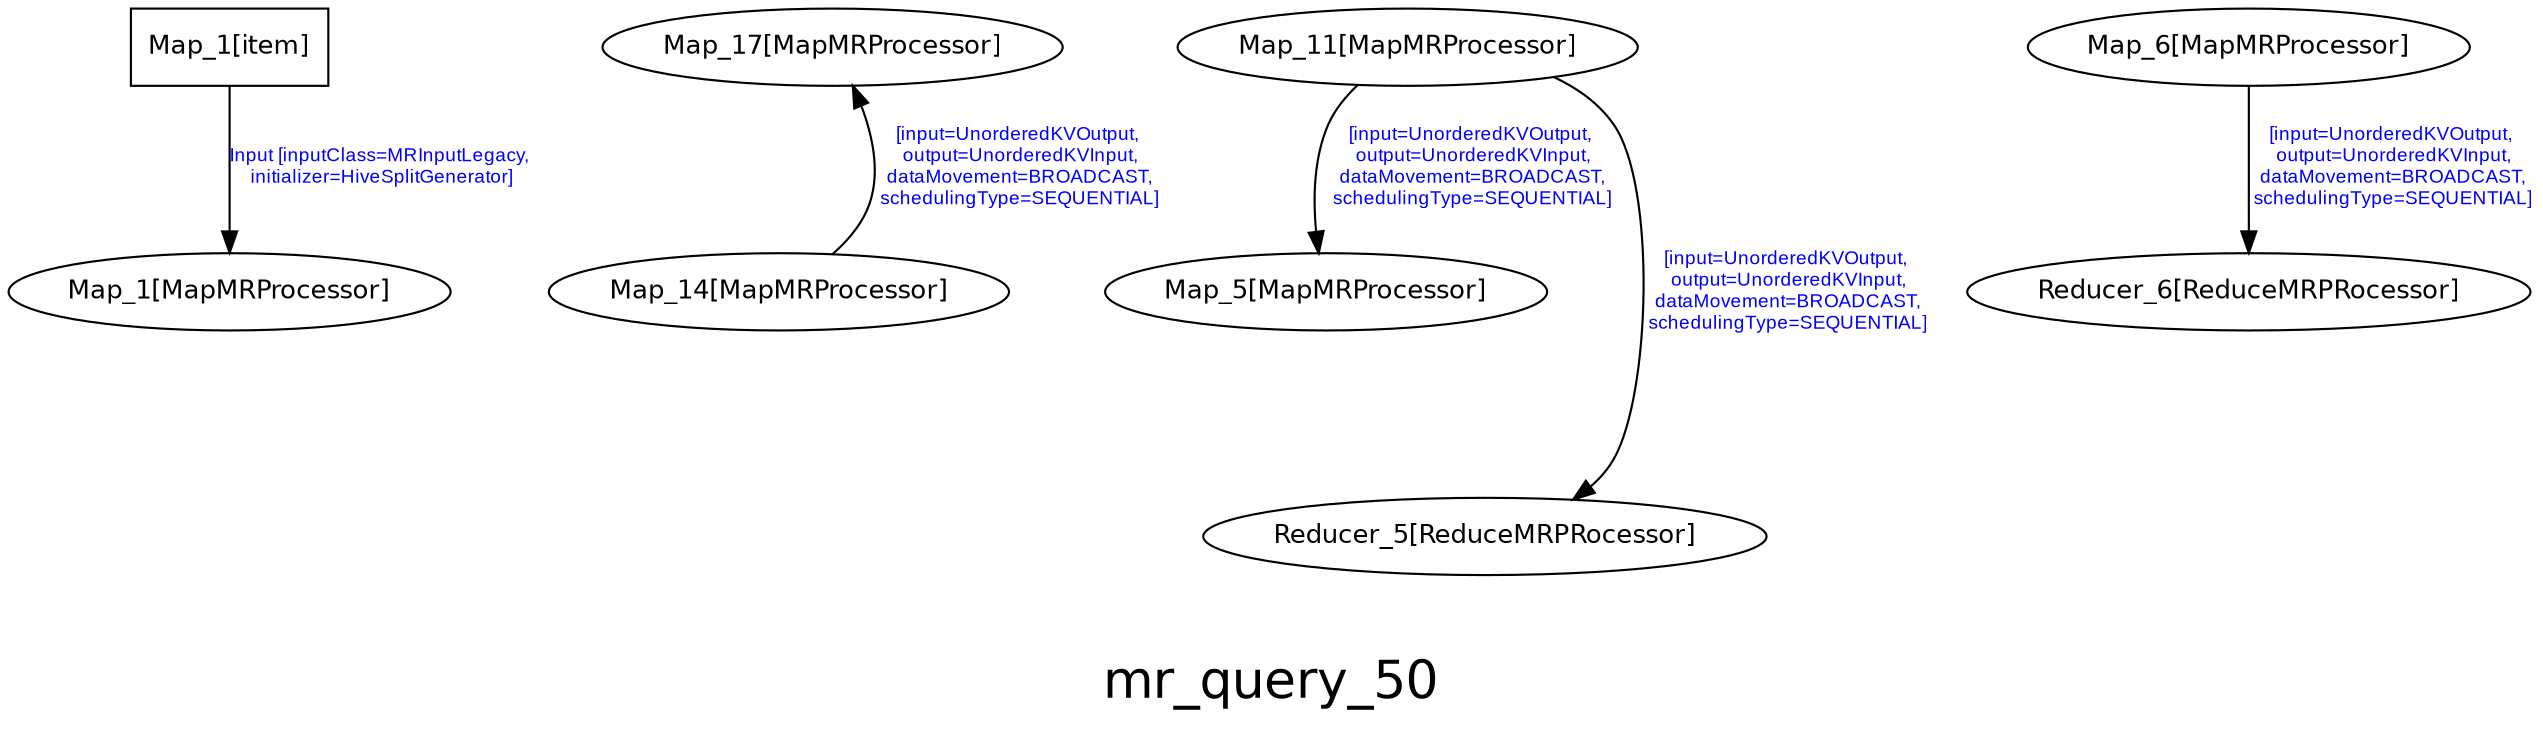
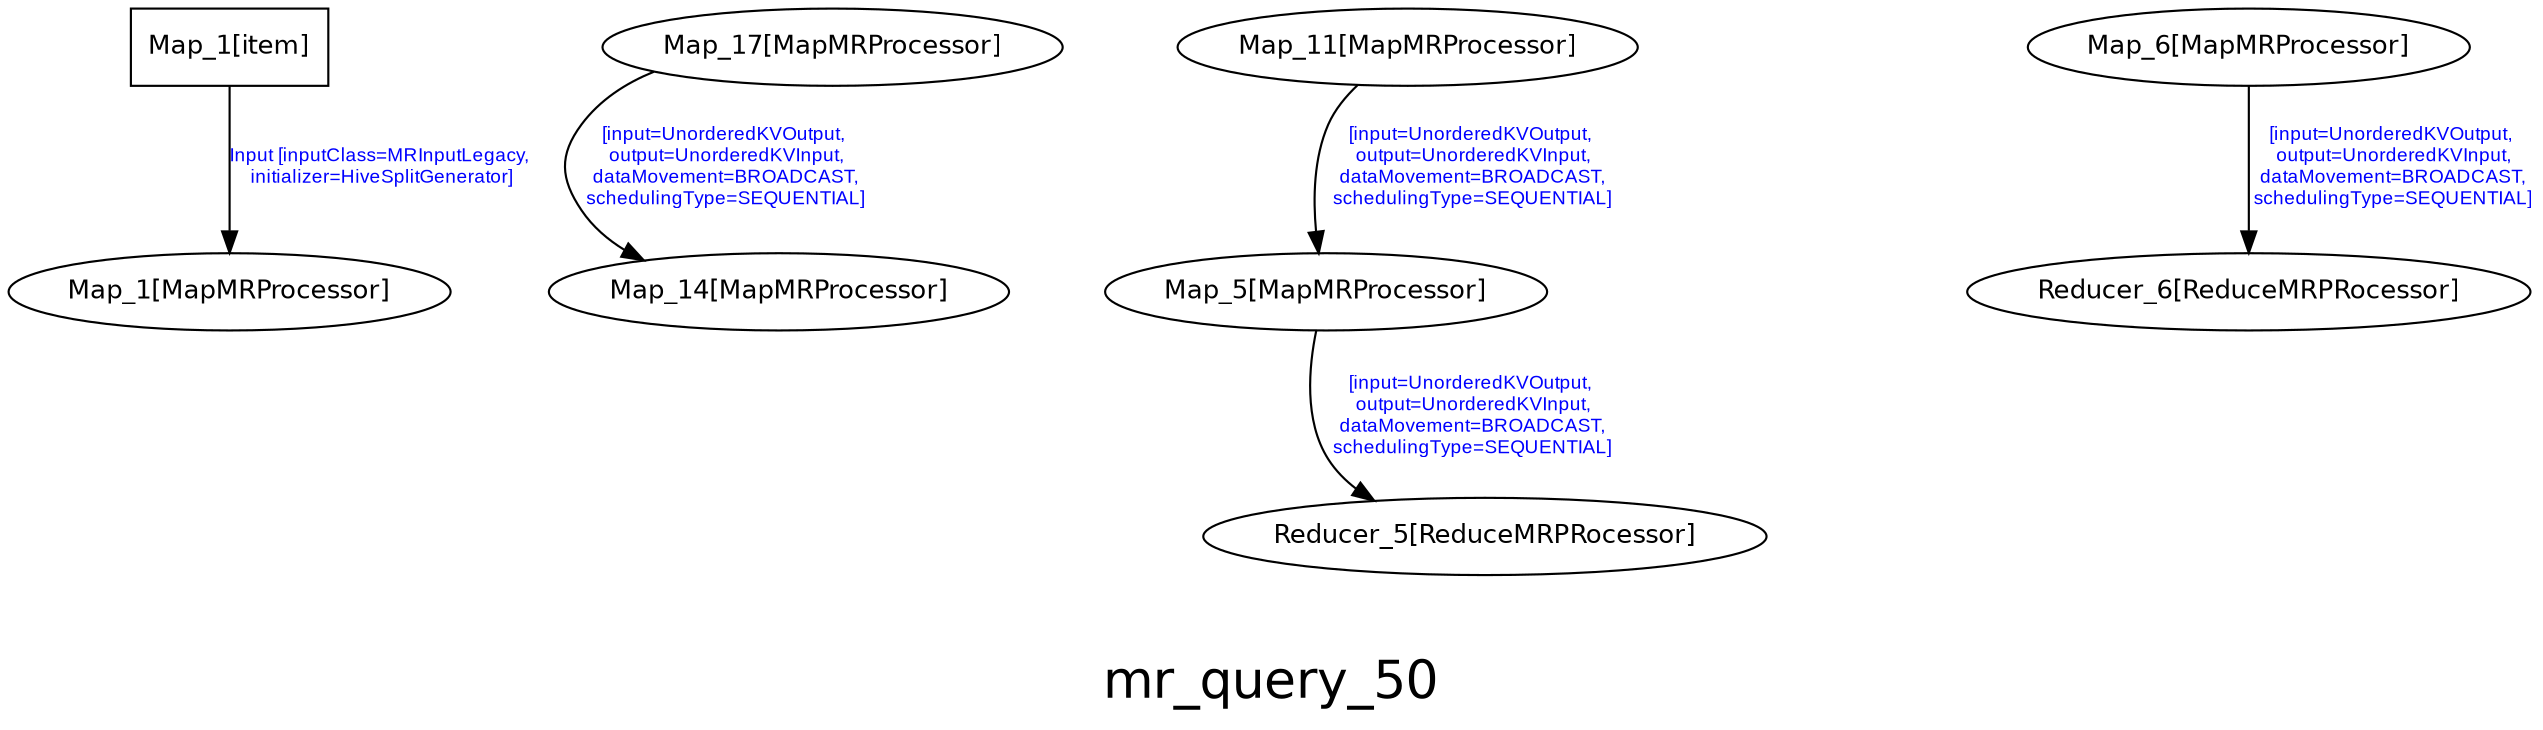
edge "Map_14[MapMRProcessor]" -> "Map_17[MapMRProcessor]": reversed
edge "Map_11[MapMRProcessor]" -> "Reducer_5[ReduceMRPRocessor]": now "Map_5[MapMRProcessor]" -> "Reducer_5[ReduceMRPRocessor]"
